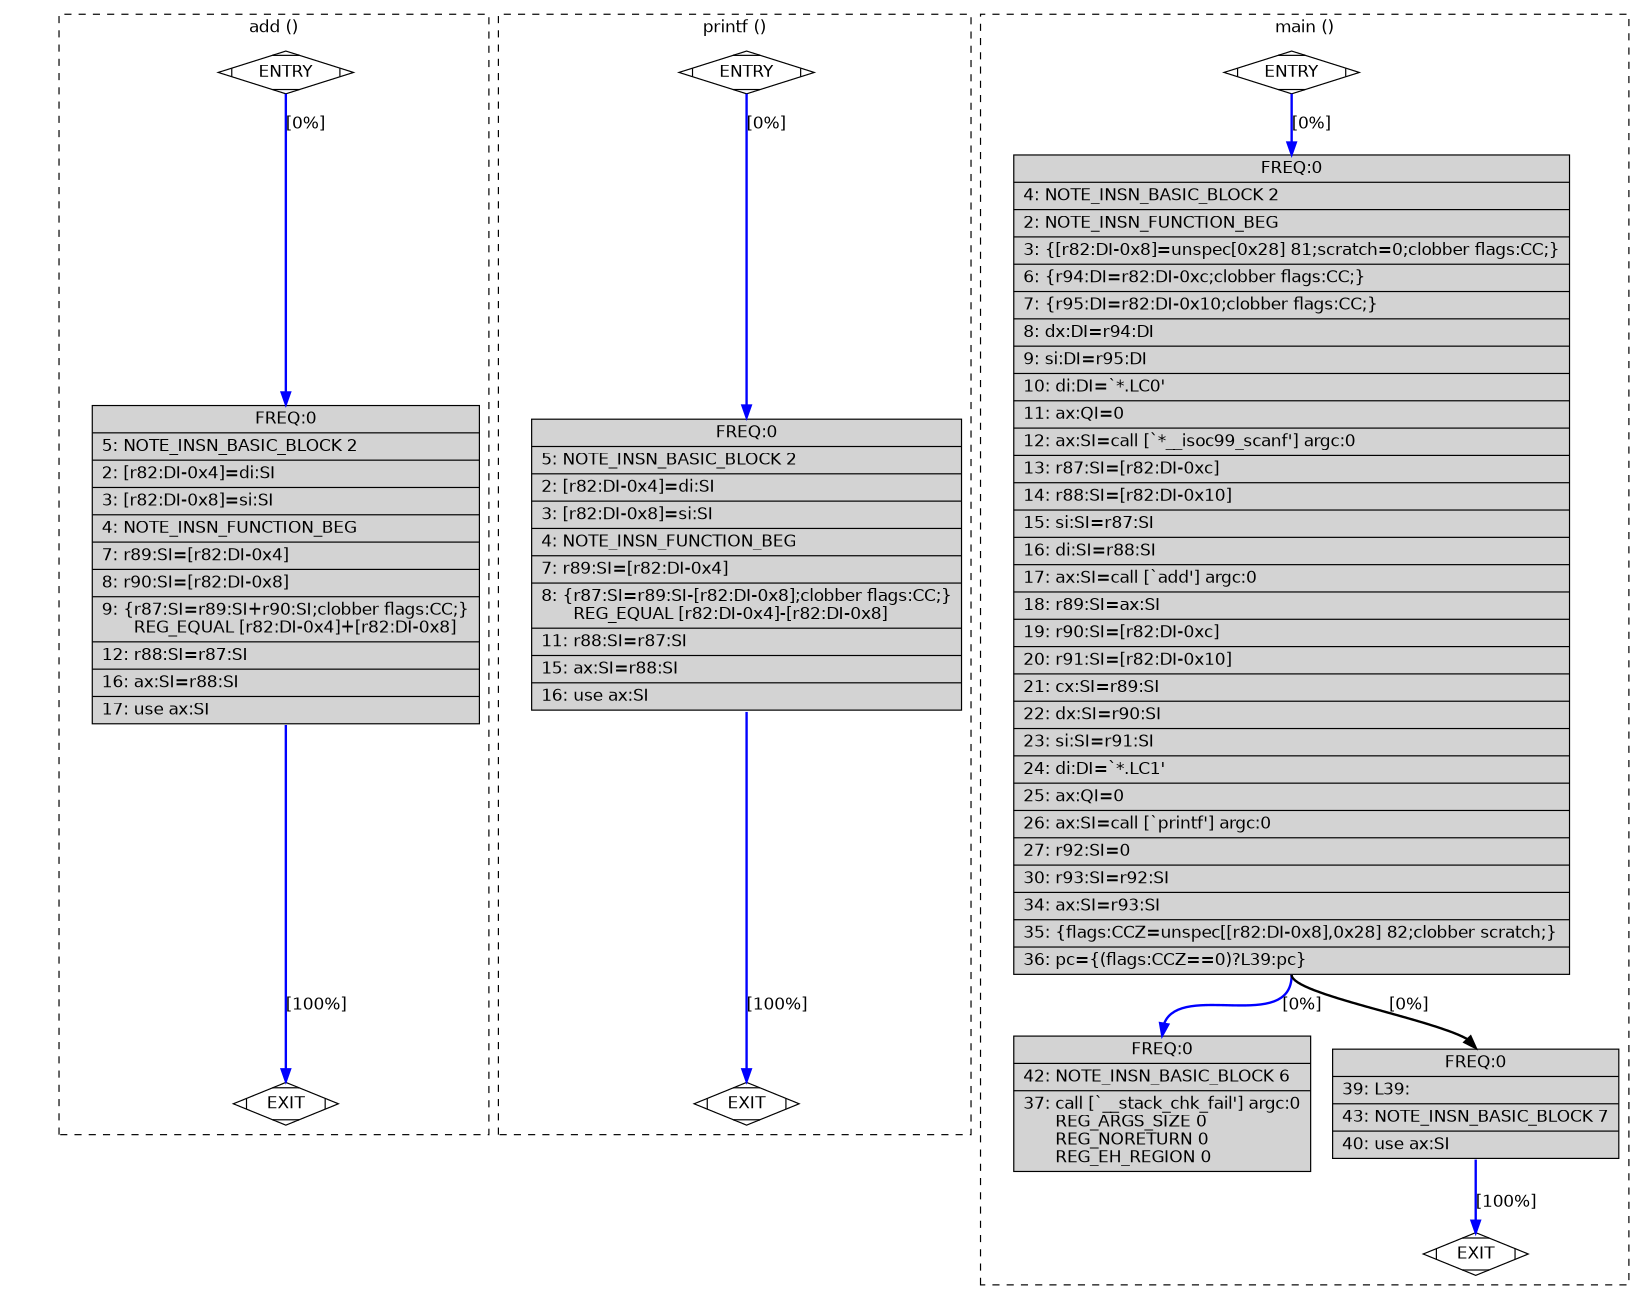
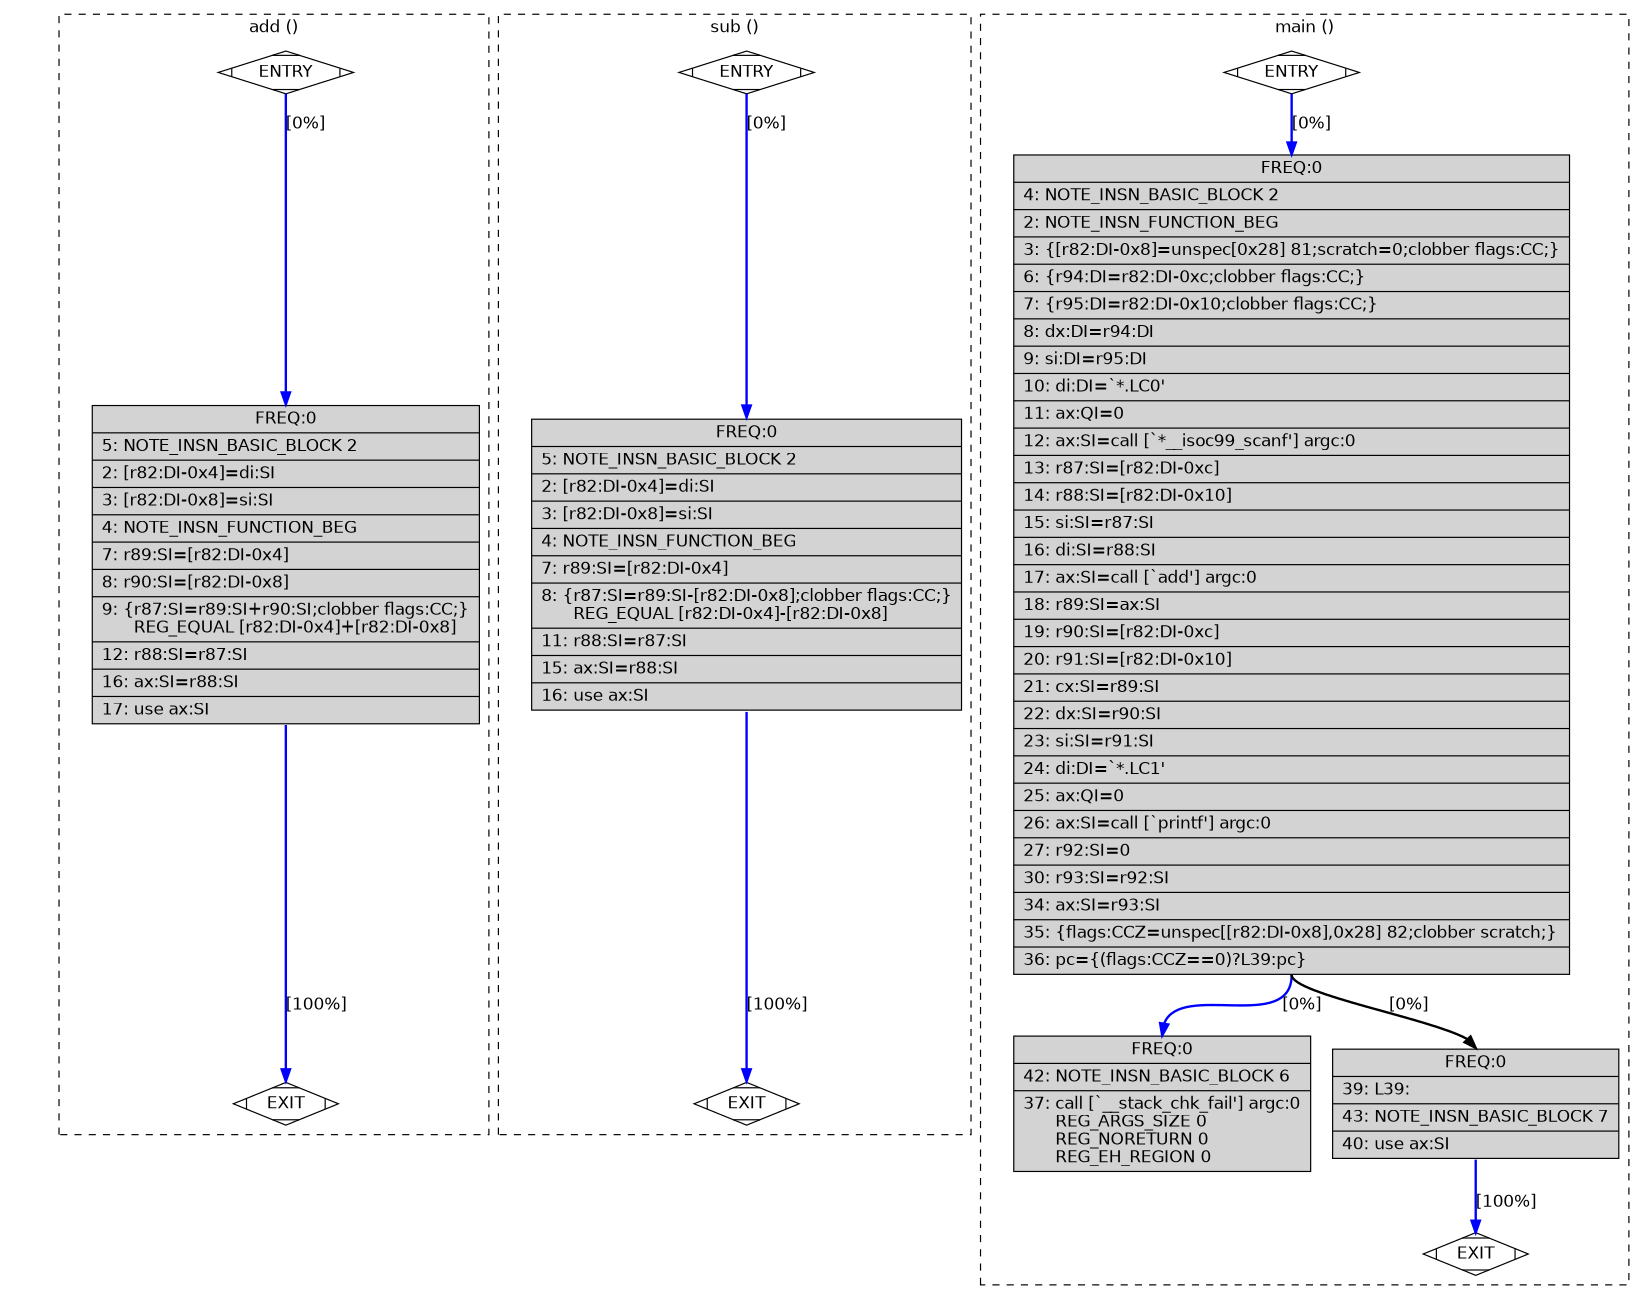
cluster "printf ()": label "printf ()" -> "sub ()"
